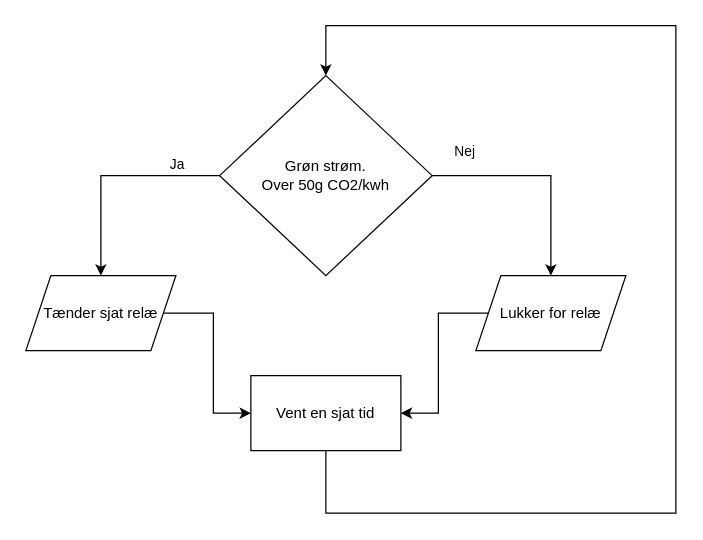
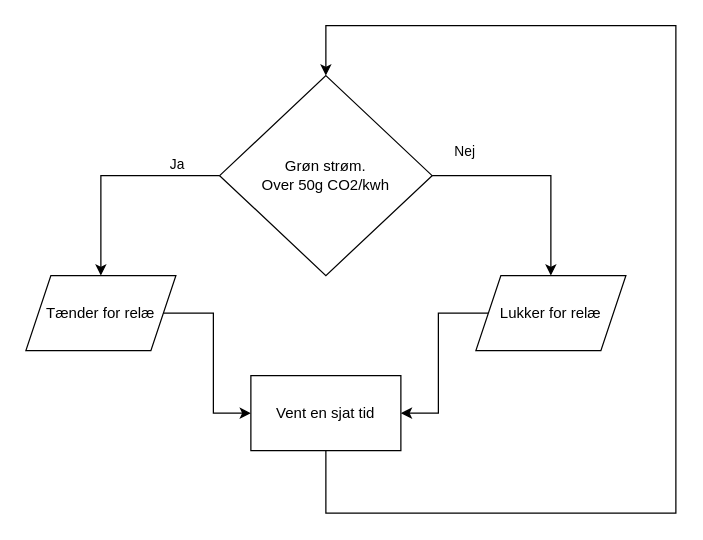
node "Tænder sjat relæ": label "Tænder sjat relæ" -> "Tænder for relæ"
